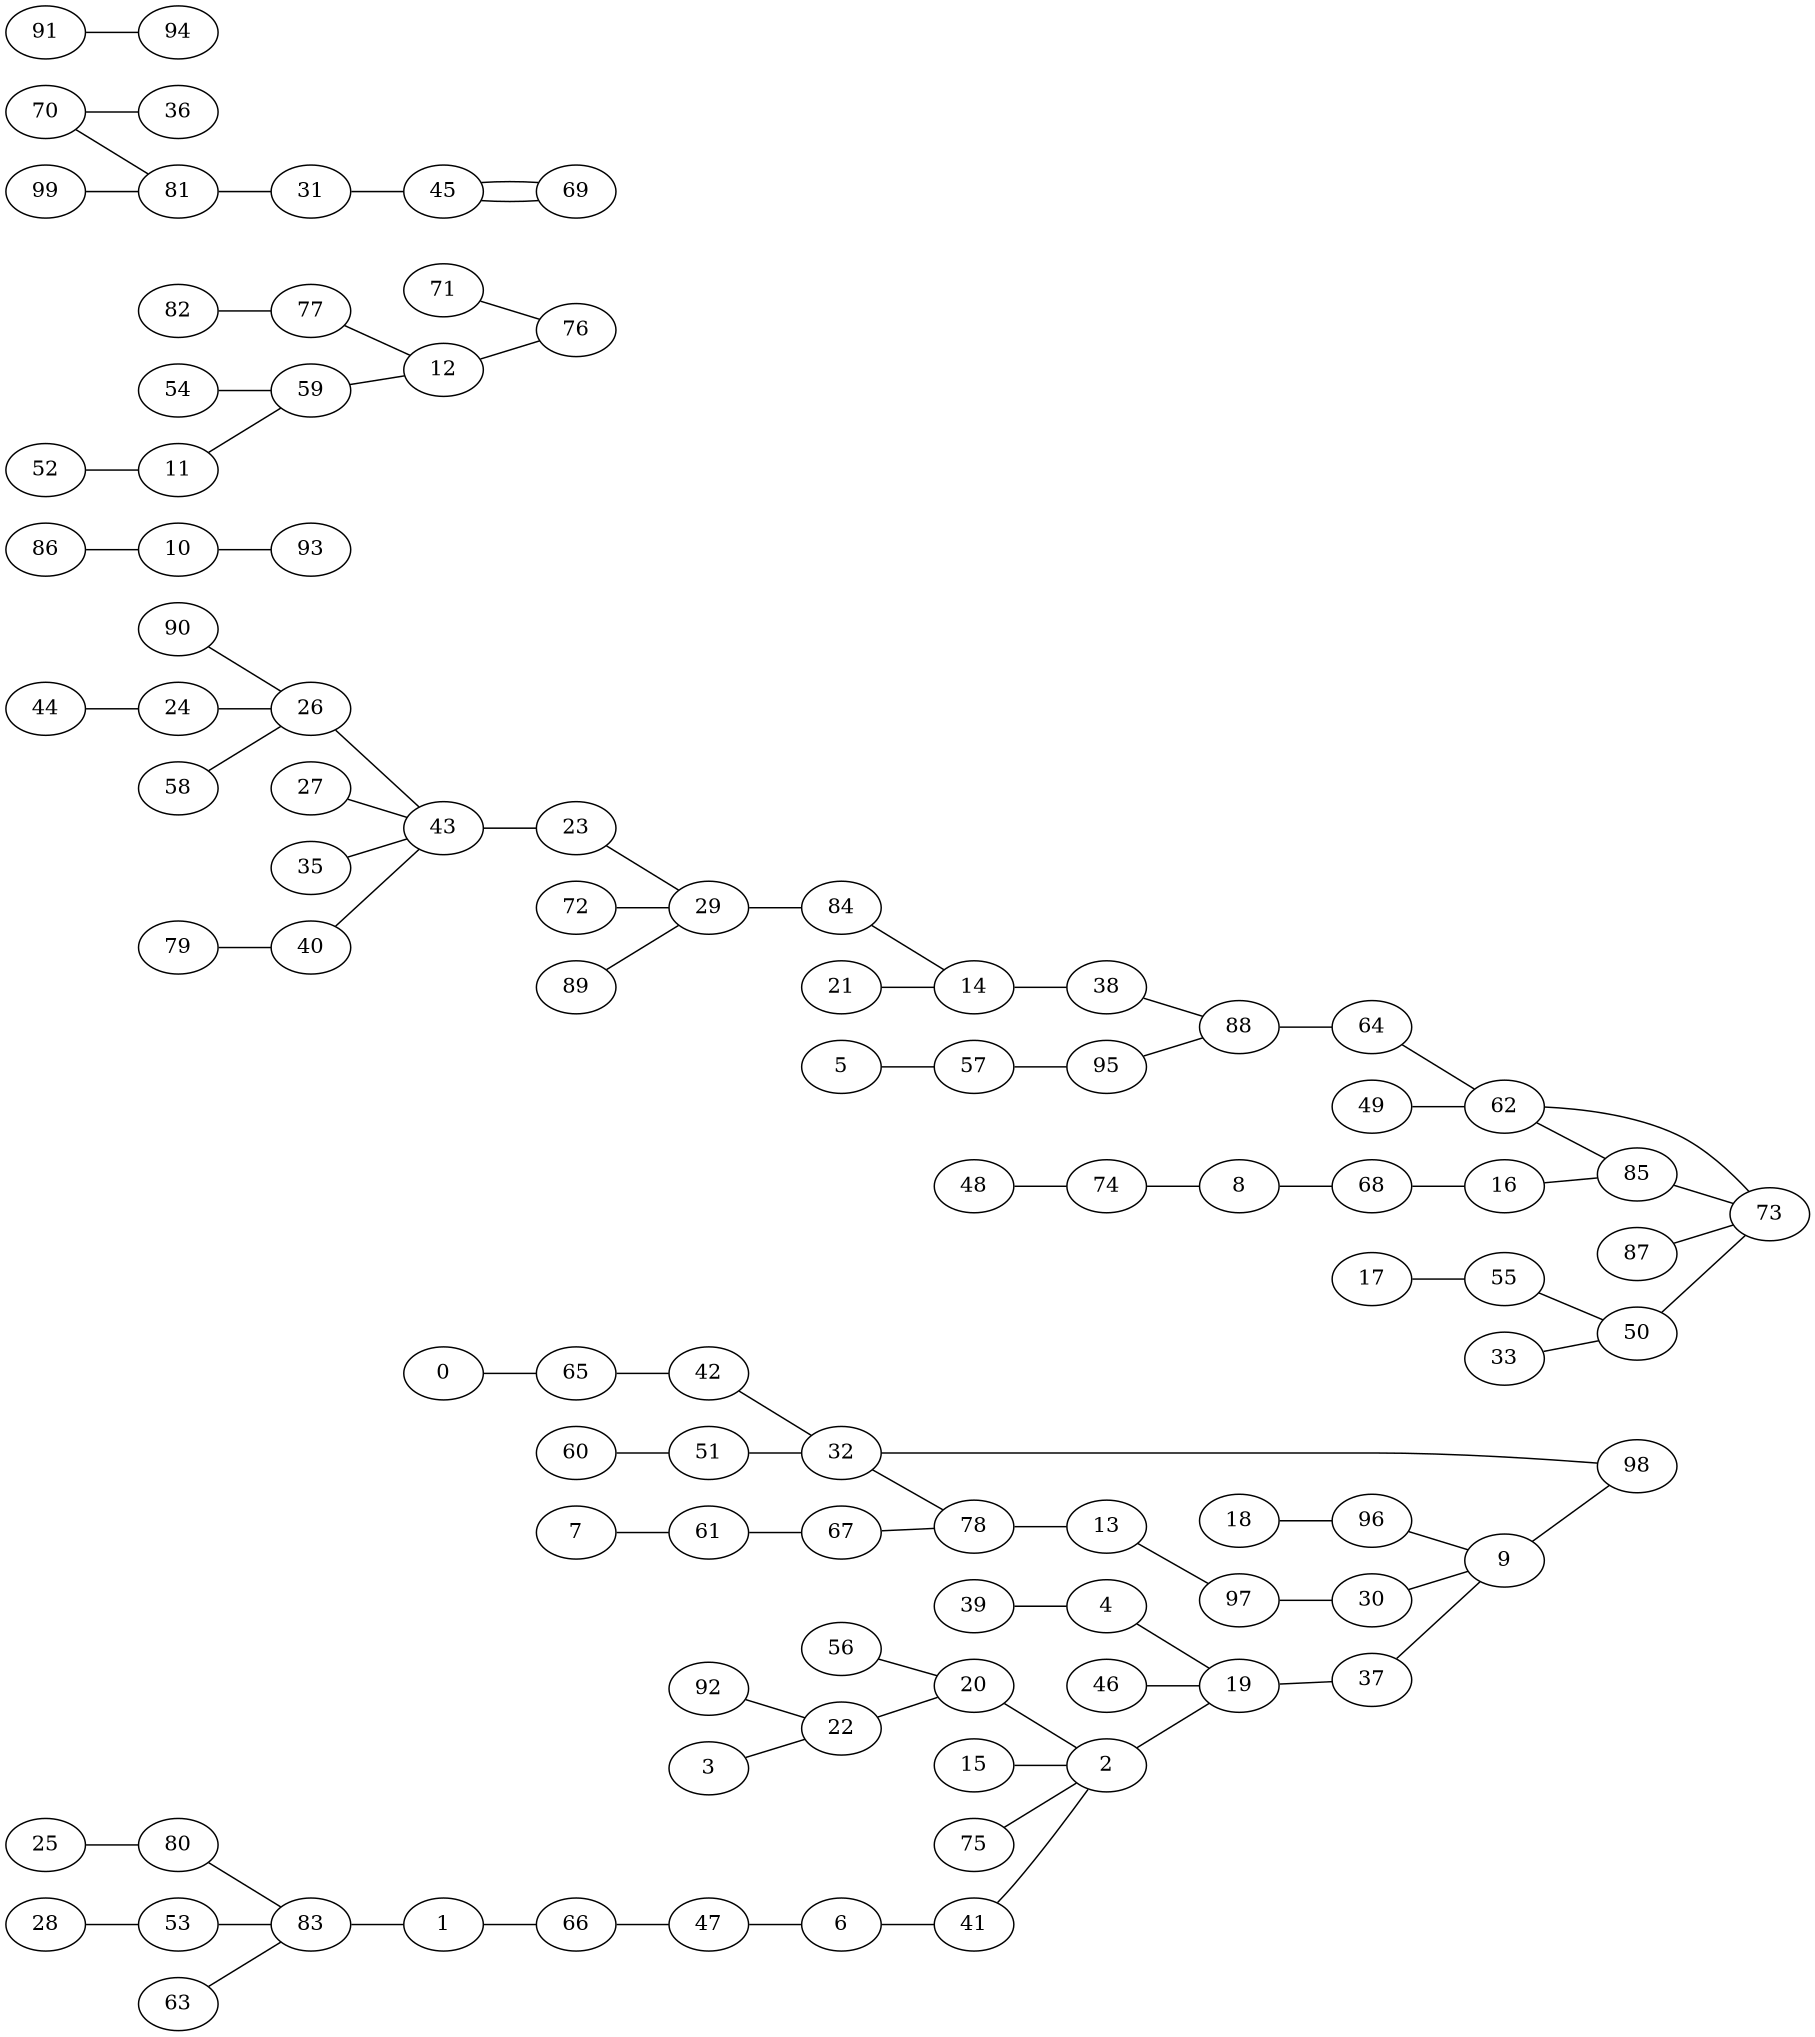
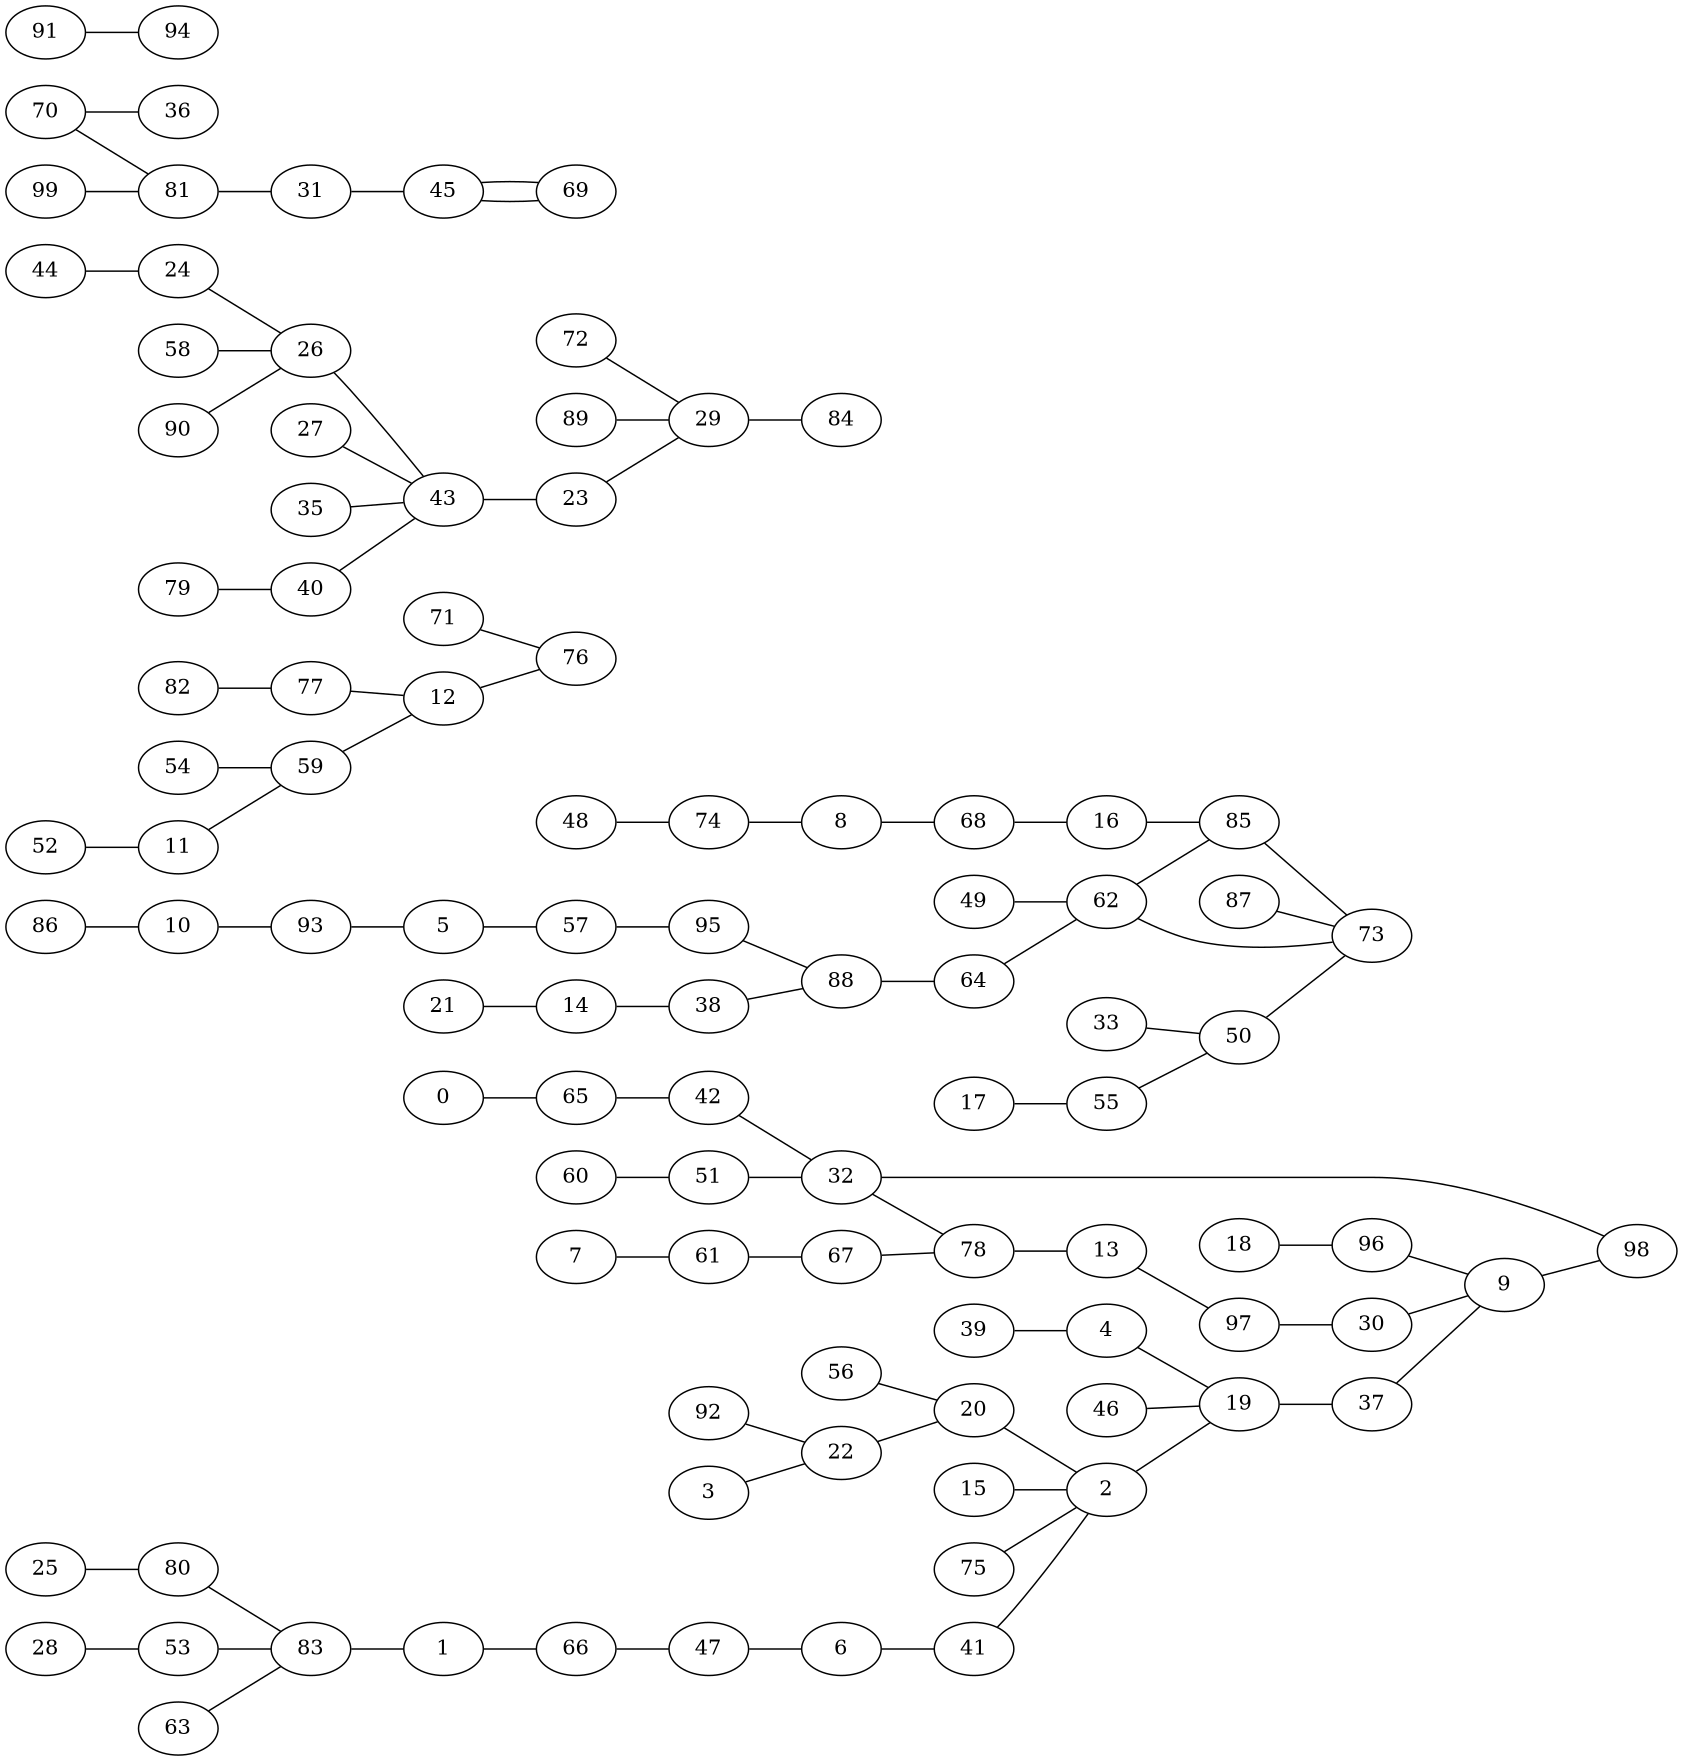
edge "93" -- "5": added
edge "84" -- "14": removed
